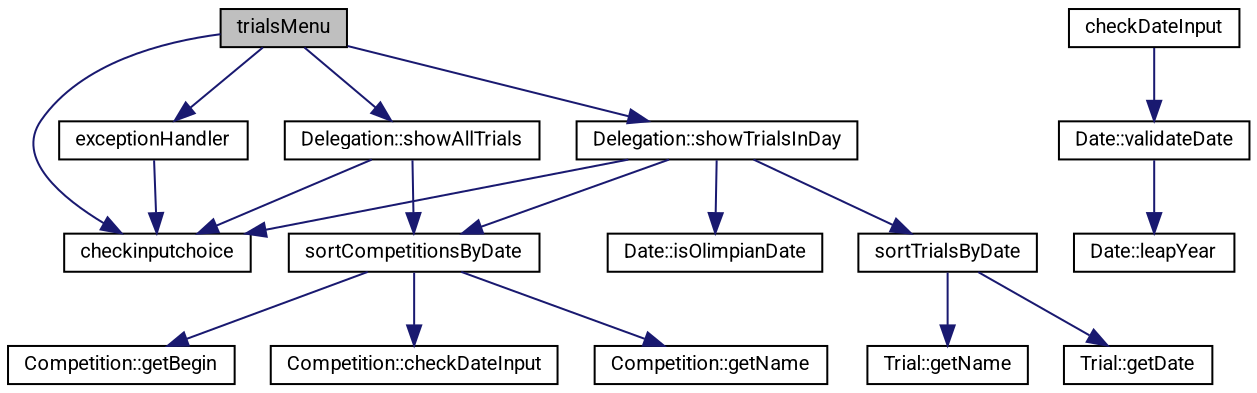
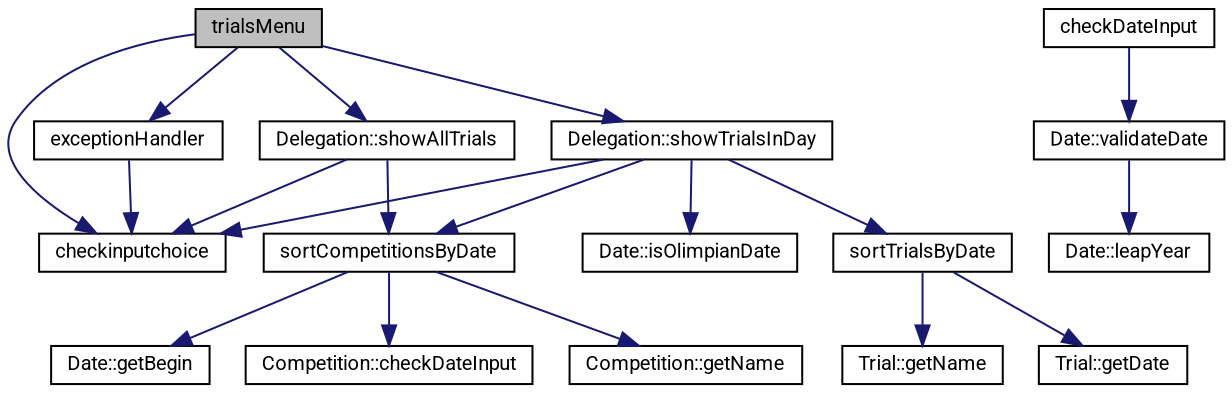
node "Competition::getBegin": label "Competition::getBegin" -> "Date::getBegin"
